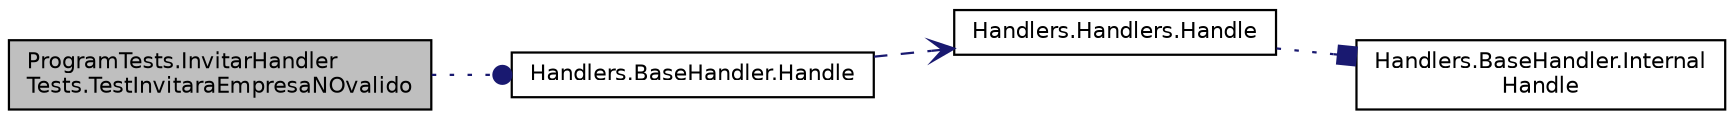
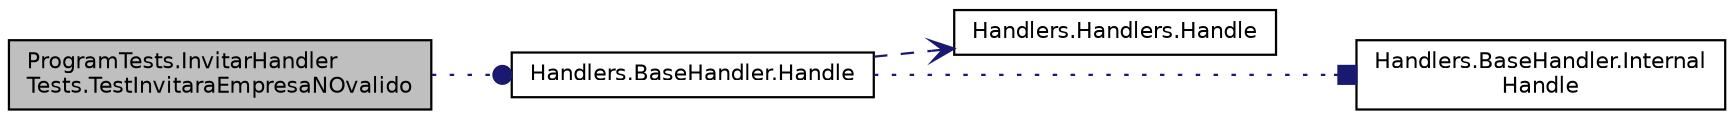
edge "Handlers.Handlers.Handle" -> "Handlers.BaseHandler.Internal Handle": now "Handlers.BaseHandler.Handle" -> "Handlers.BaseHandler.Internal Handle"
